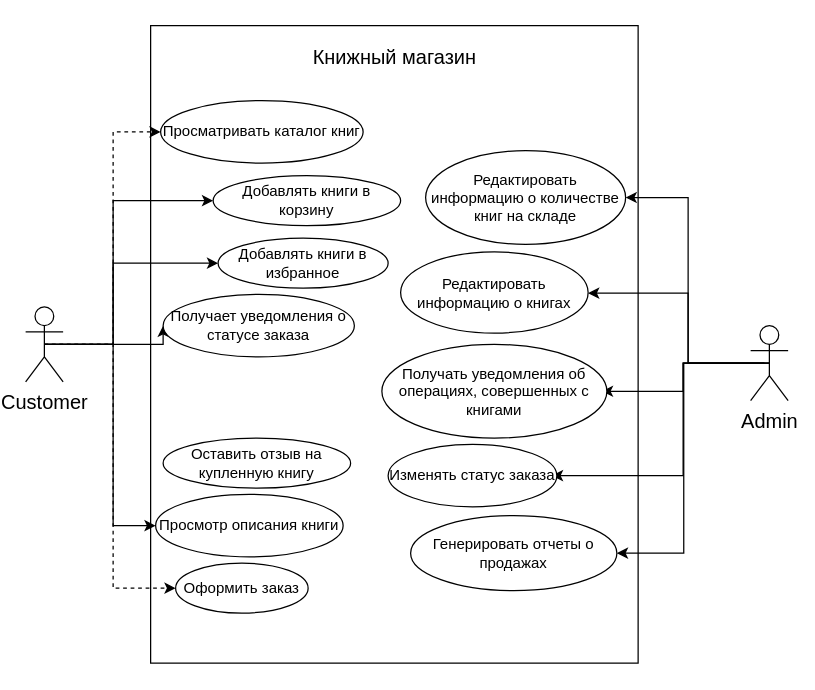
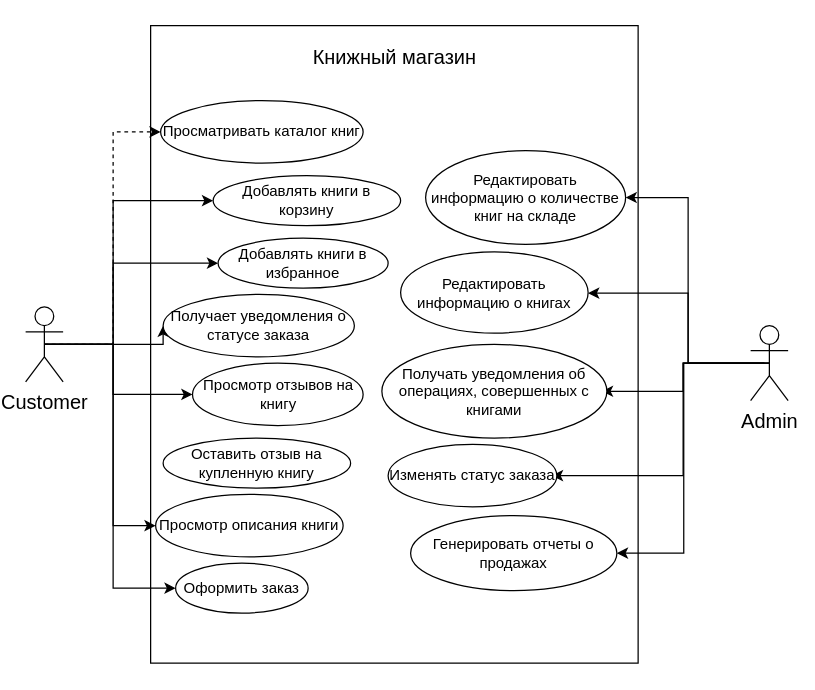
edge "Customer" -> "Просмотр отзывов на книгу": added
node "Просмотр отзывов на книгу": added
edge "Customer" -> "Оформить заказ": style dashed -> solid
